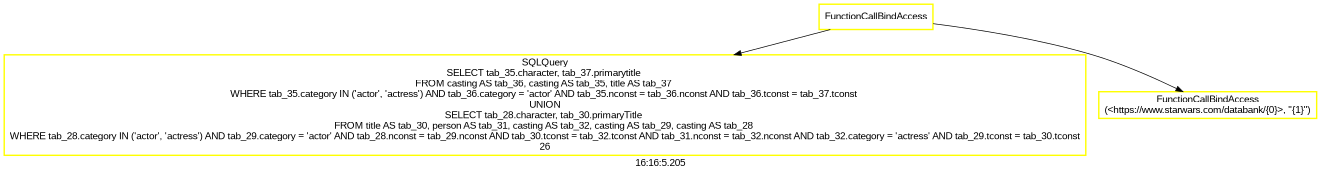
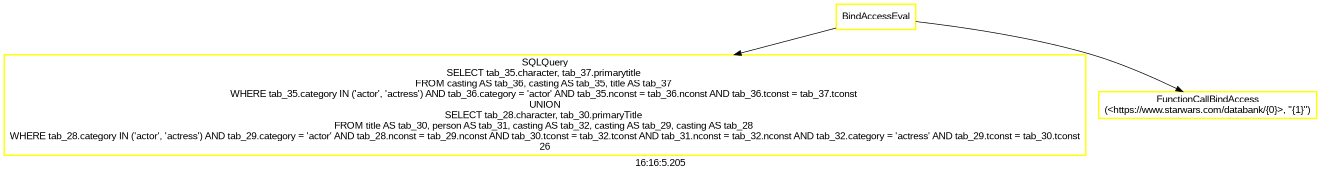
node "FunctionCallBindAccess": label "FunctionCallBindAccess" -> "BindAccessEval"
